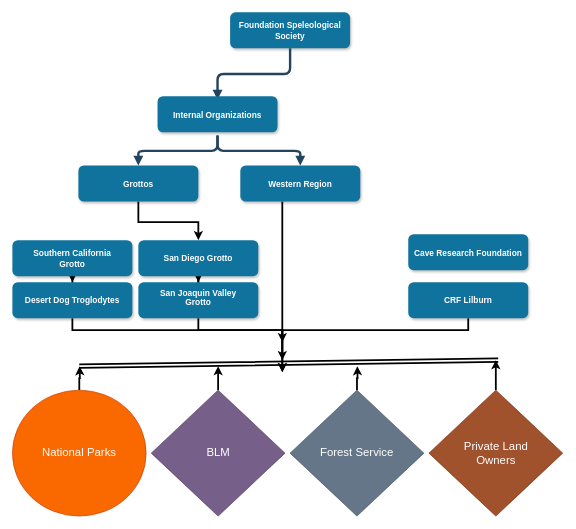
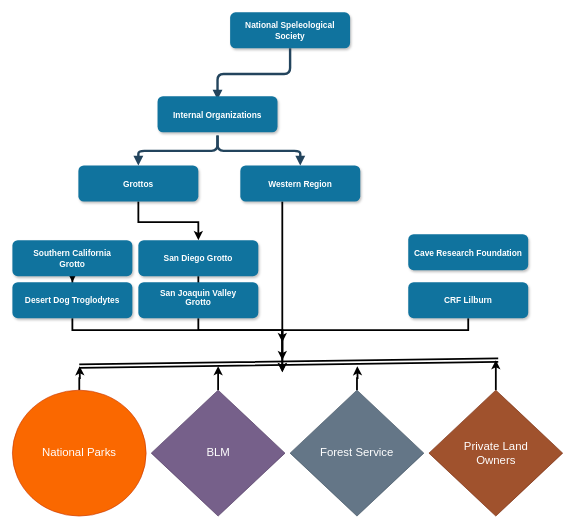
node "Foundation Speleological Society": label "Foundation Speleological Society" -> "National Speleological Society"
edge "San Diego Grotto" -> "San Joaquin Valley Grotto": removed
